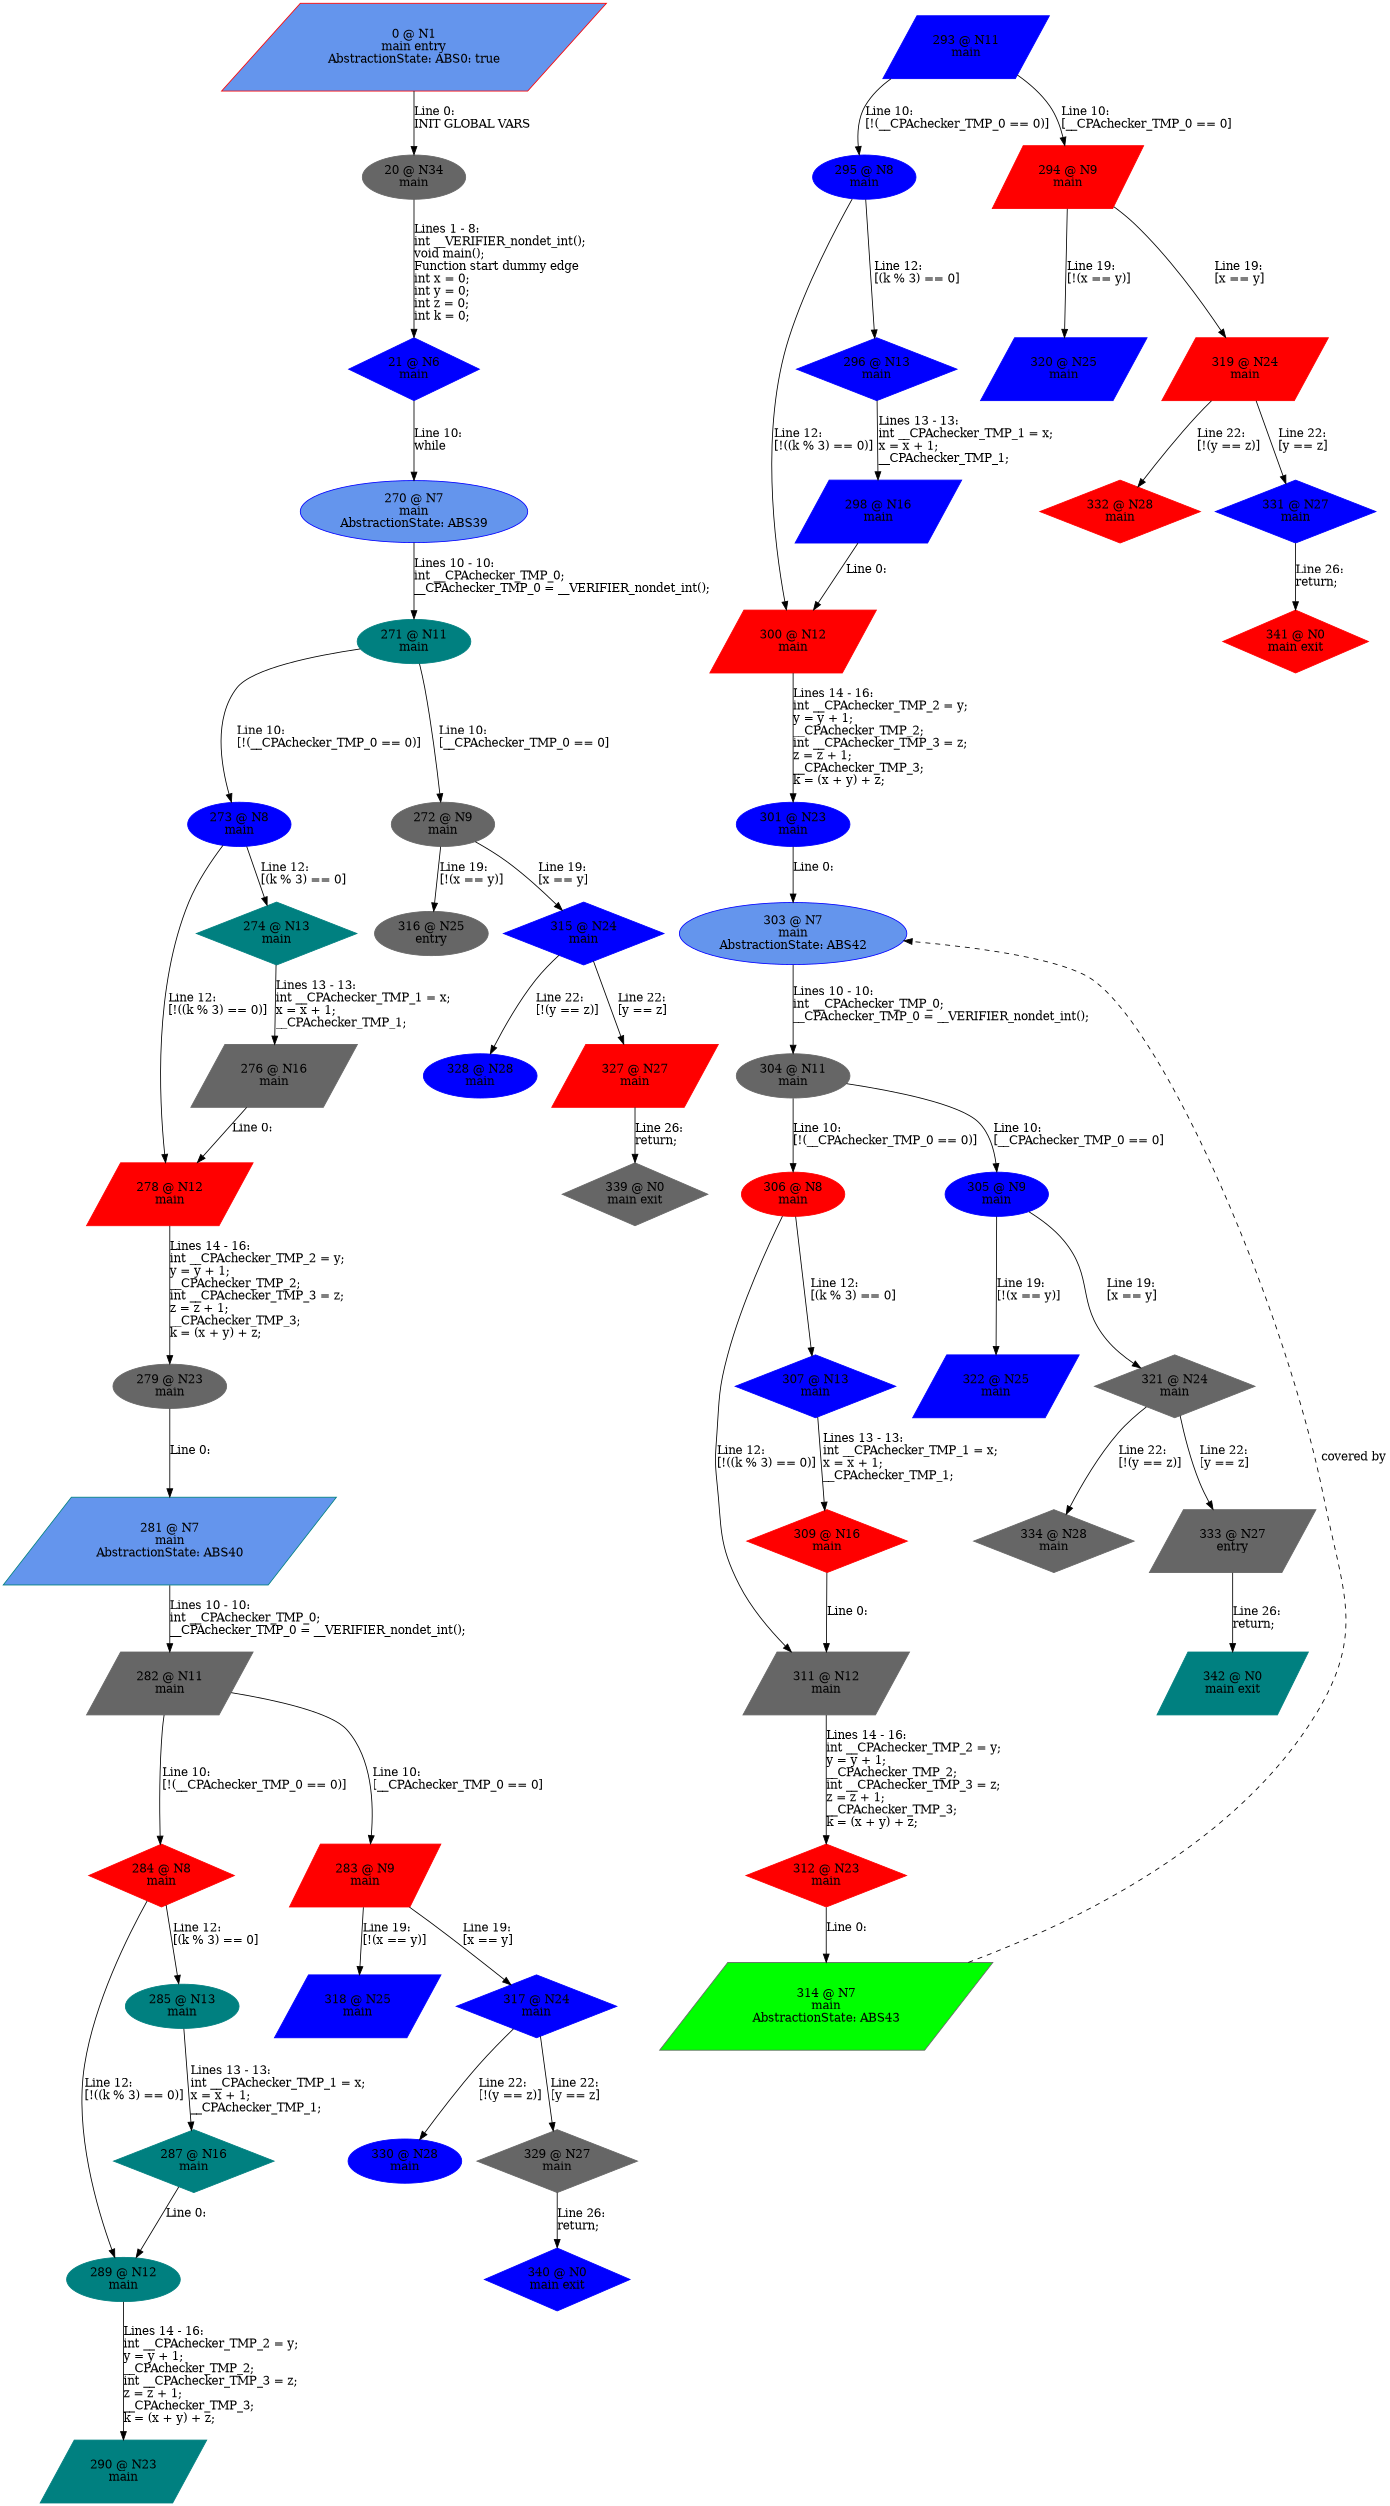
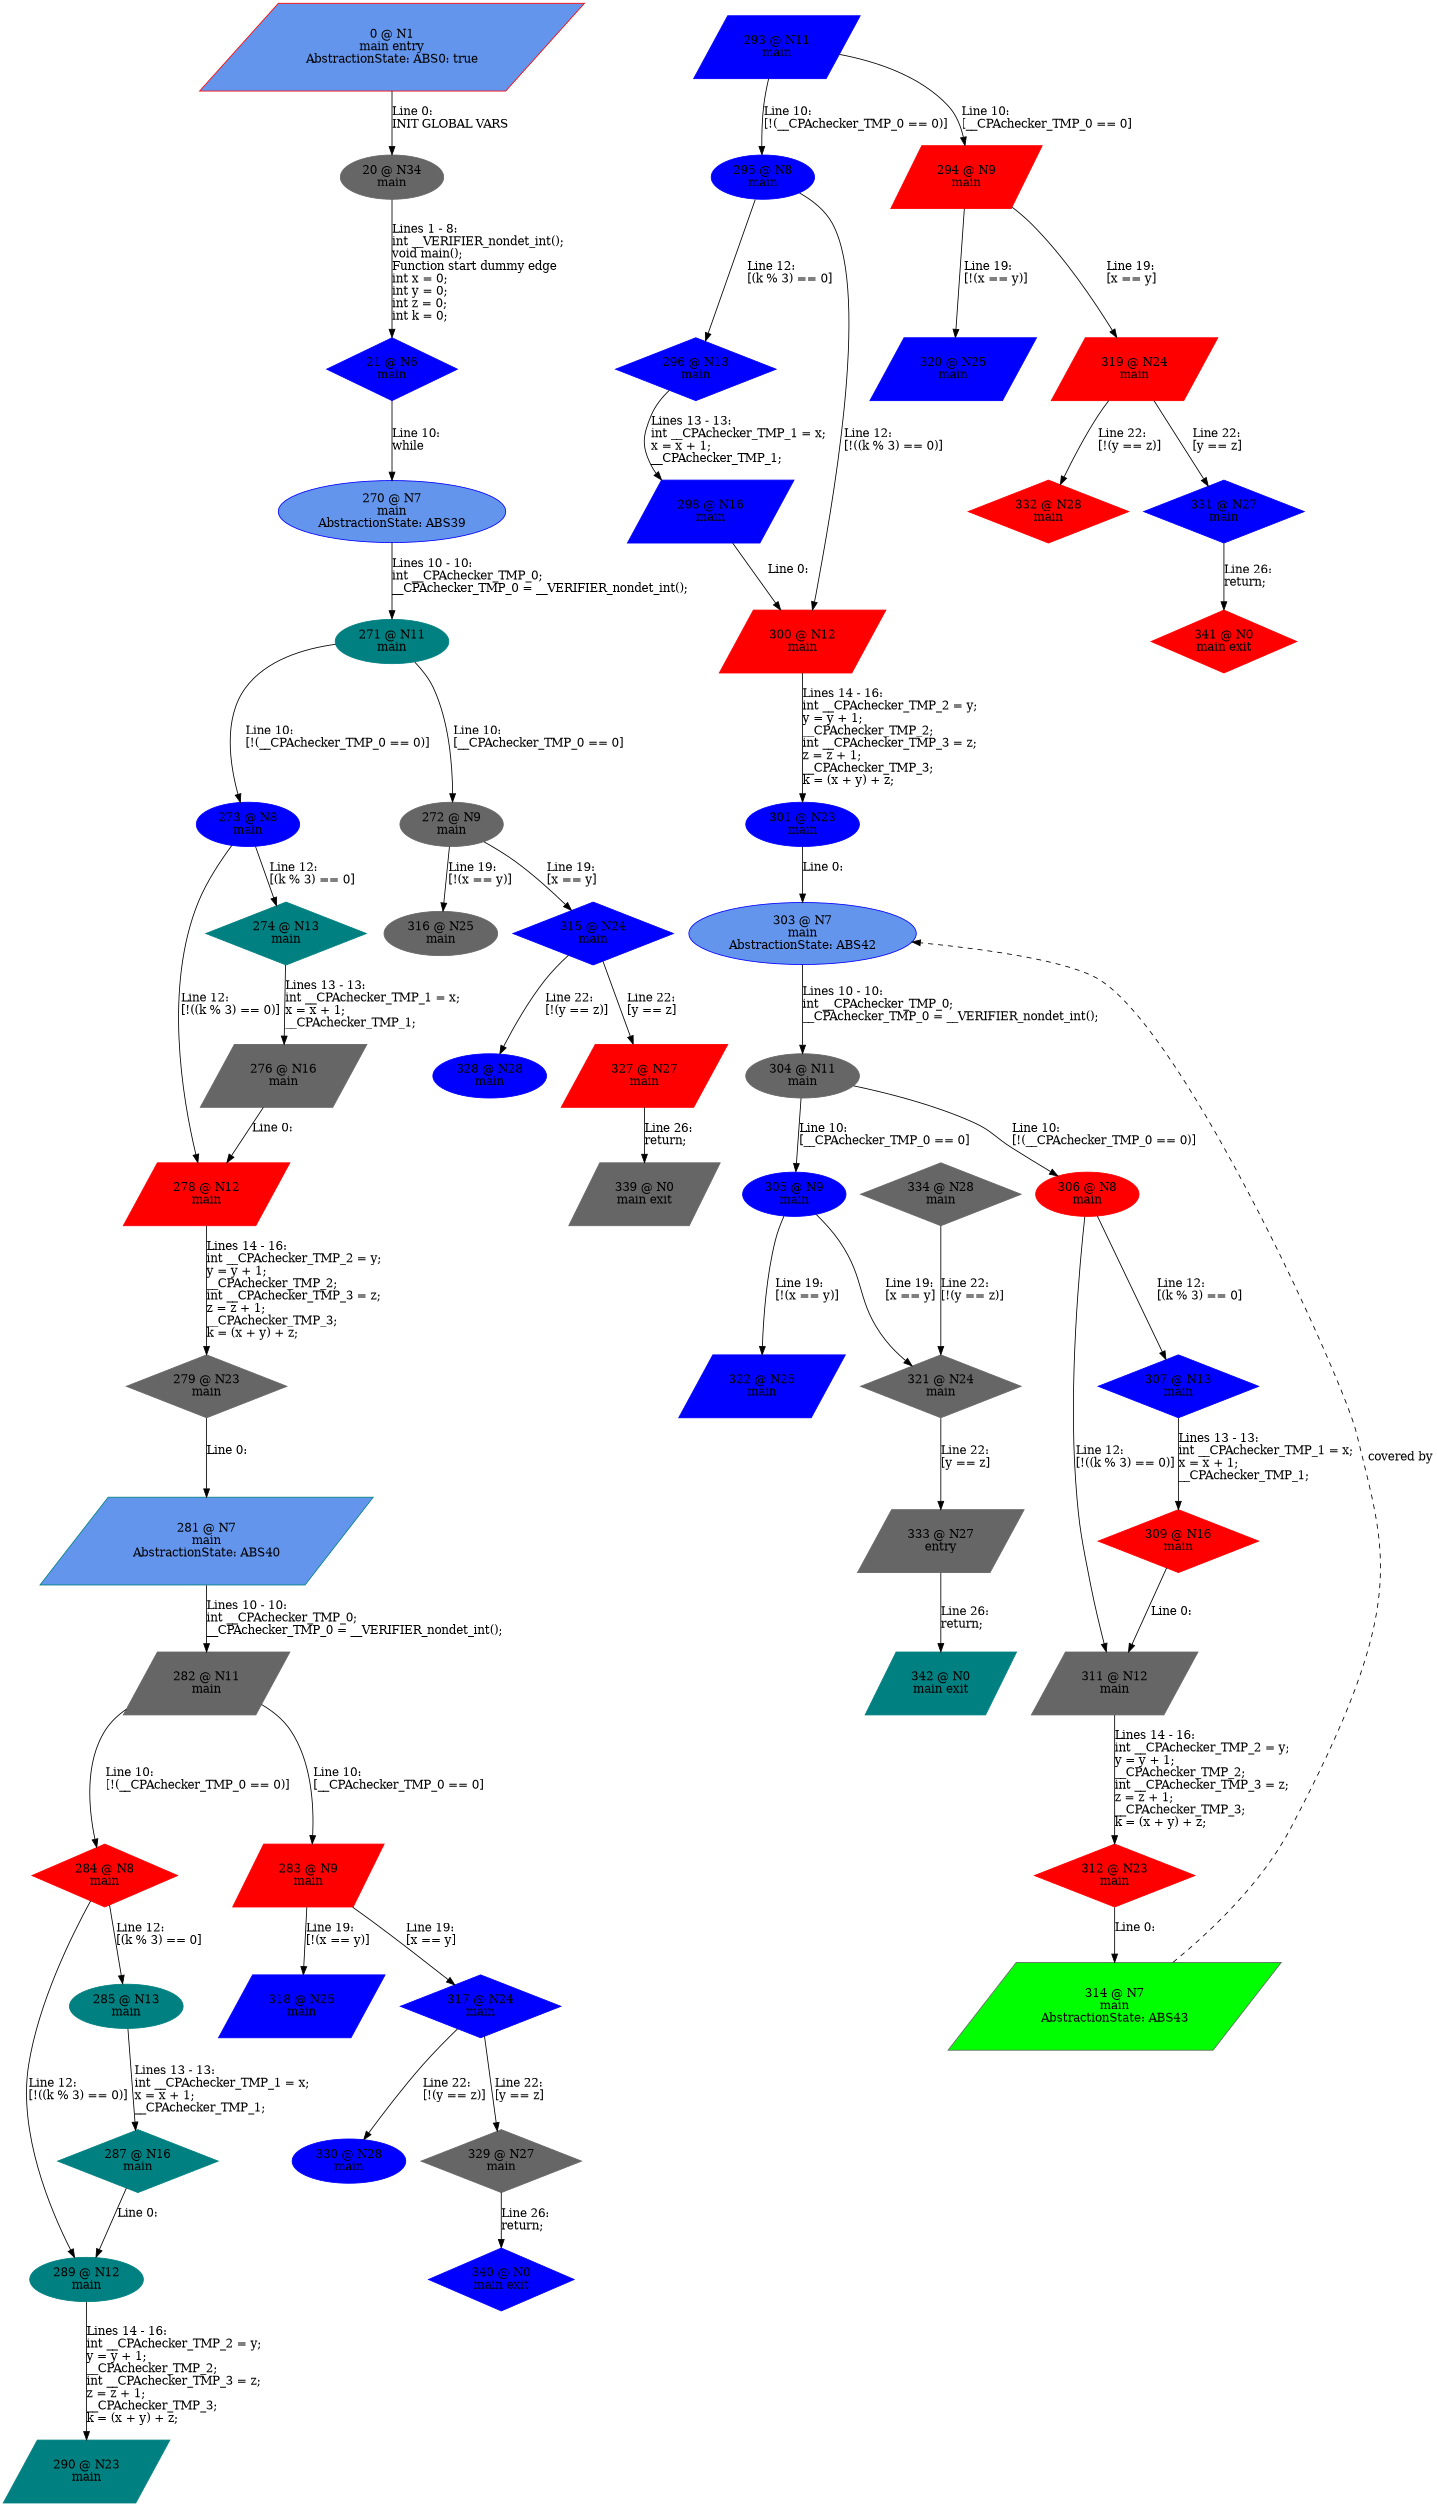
node "316 @ N25 entry": label "316 @ N25 entry" -> "316 @ N25 main"
node "339 @ N0 main exit": shape diamond -> parallelogram
node "279 @ N23 main": shape ellipse -> diamond
edge "321 @ N24 main" -> "334 @ N28 main": reversed
